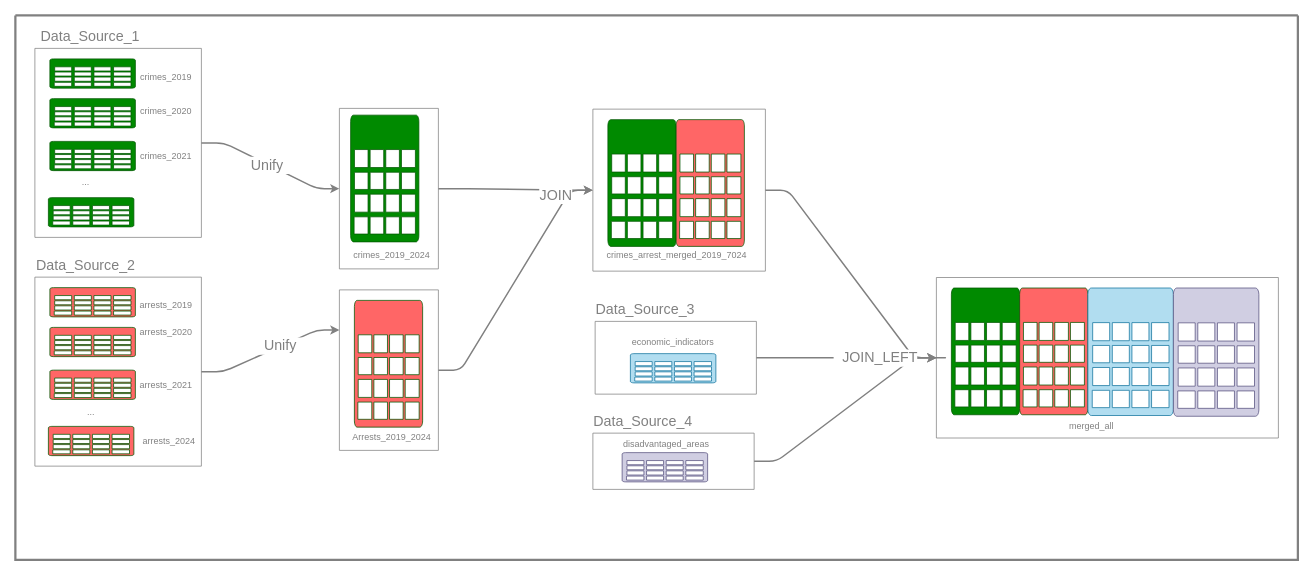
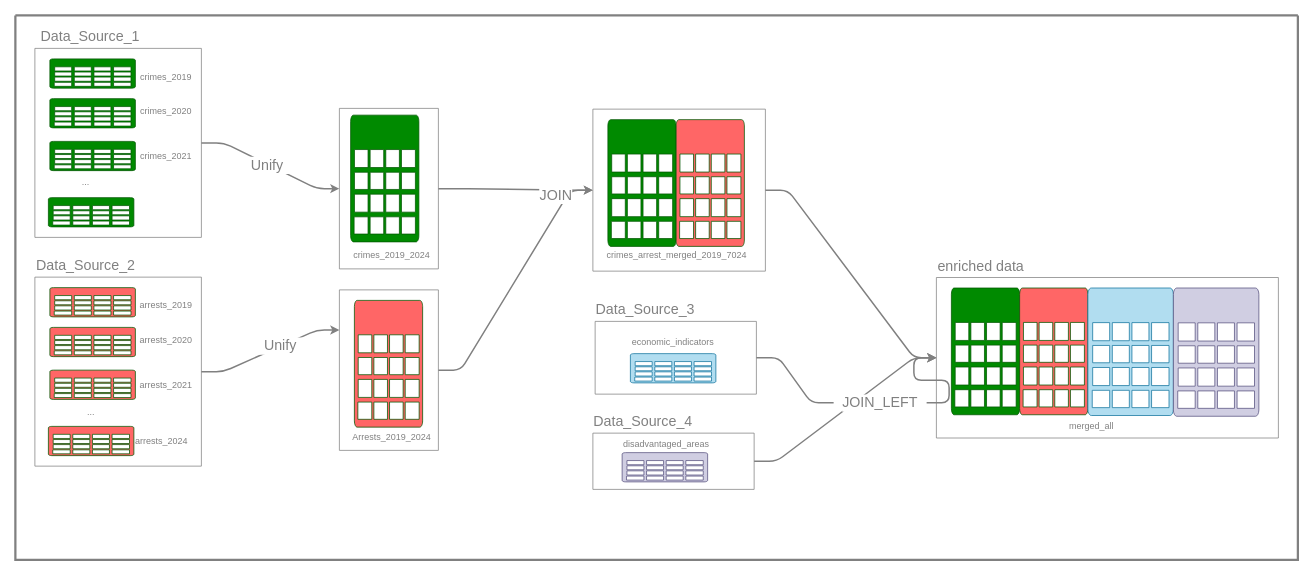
node "enriched data": added
node "arrests_2020": moved (166, 333) -> (166, 340)
node "JOIN_LEFT": moved (880, 358) -> (880, 403)
node "arrests_2024": moved (169, 441) -> (162, 441)
